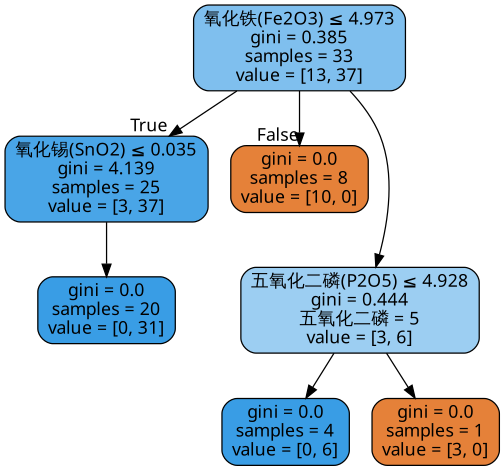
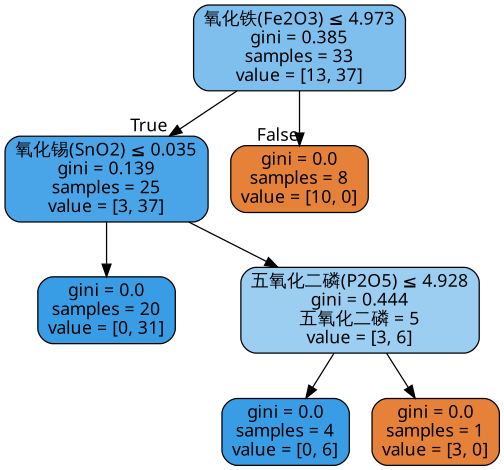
edge "氧化铁(Fe2O3) ≤ 4.973" -> "五氧化二磷(P2O5) ≤ 4.928": now "氧化锡(SnO2) ≤ 0.035" -> "五氧化二磷(P2O5) ≤ 4.928"
node "氧化锡(SnO2) ≤ 0.035": text "gini = 4.139" -> "gini = 0.139"
